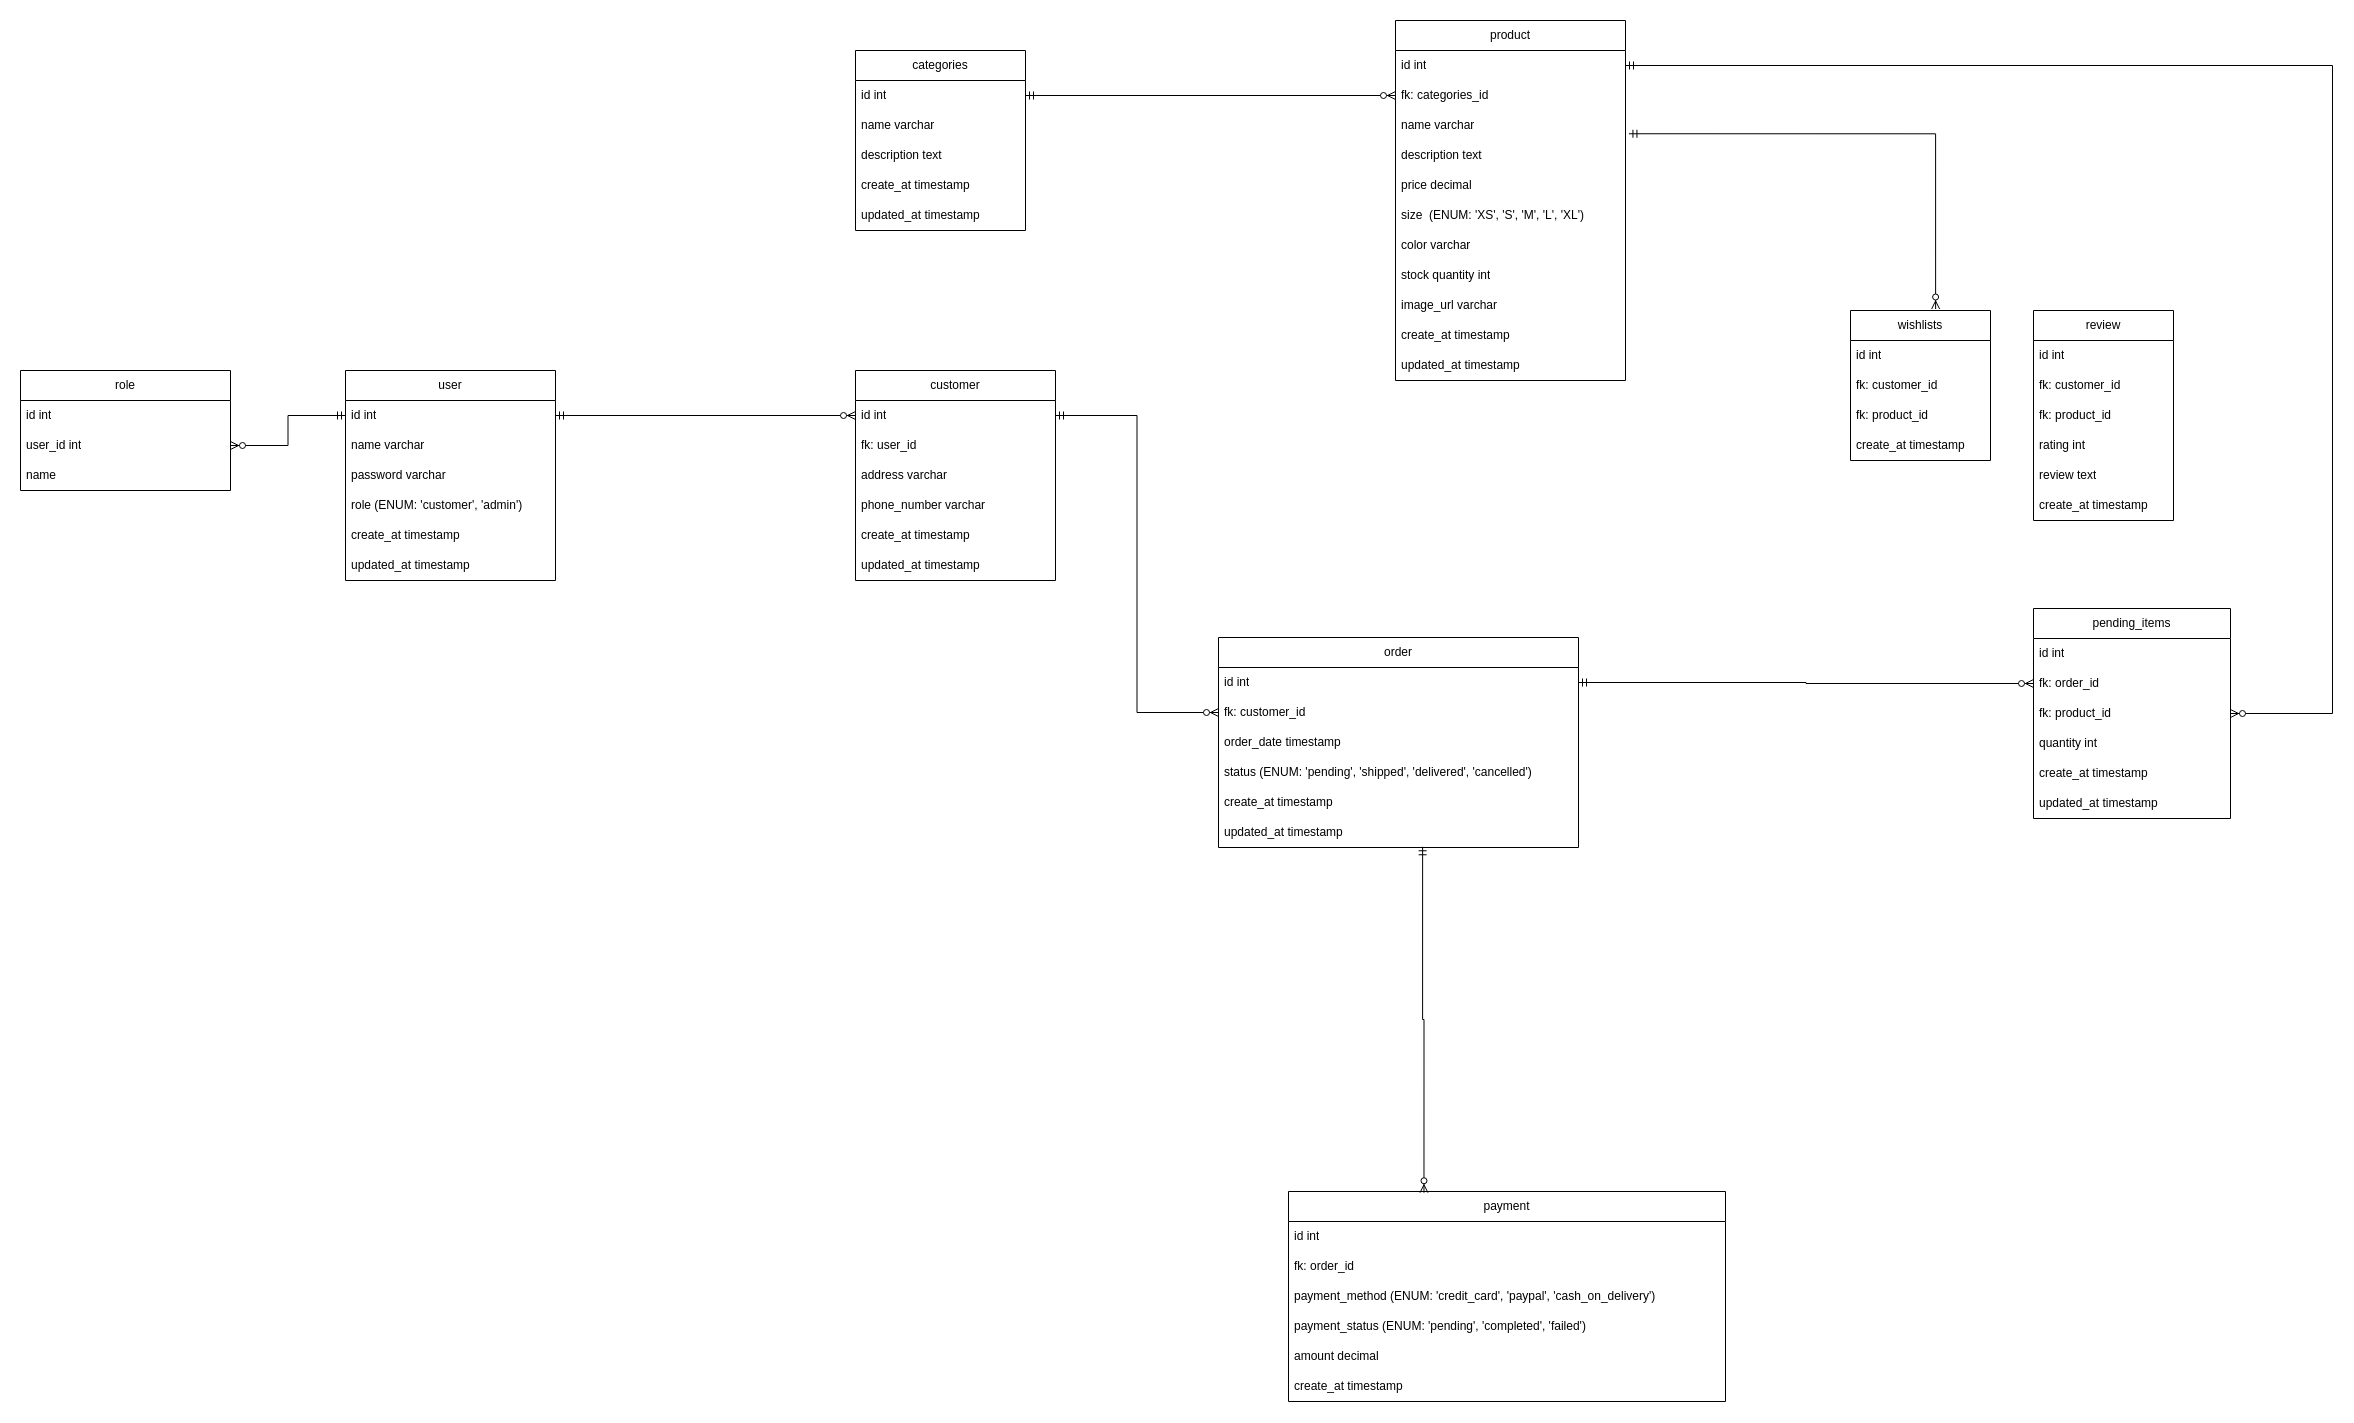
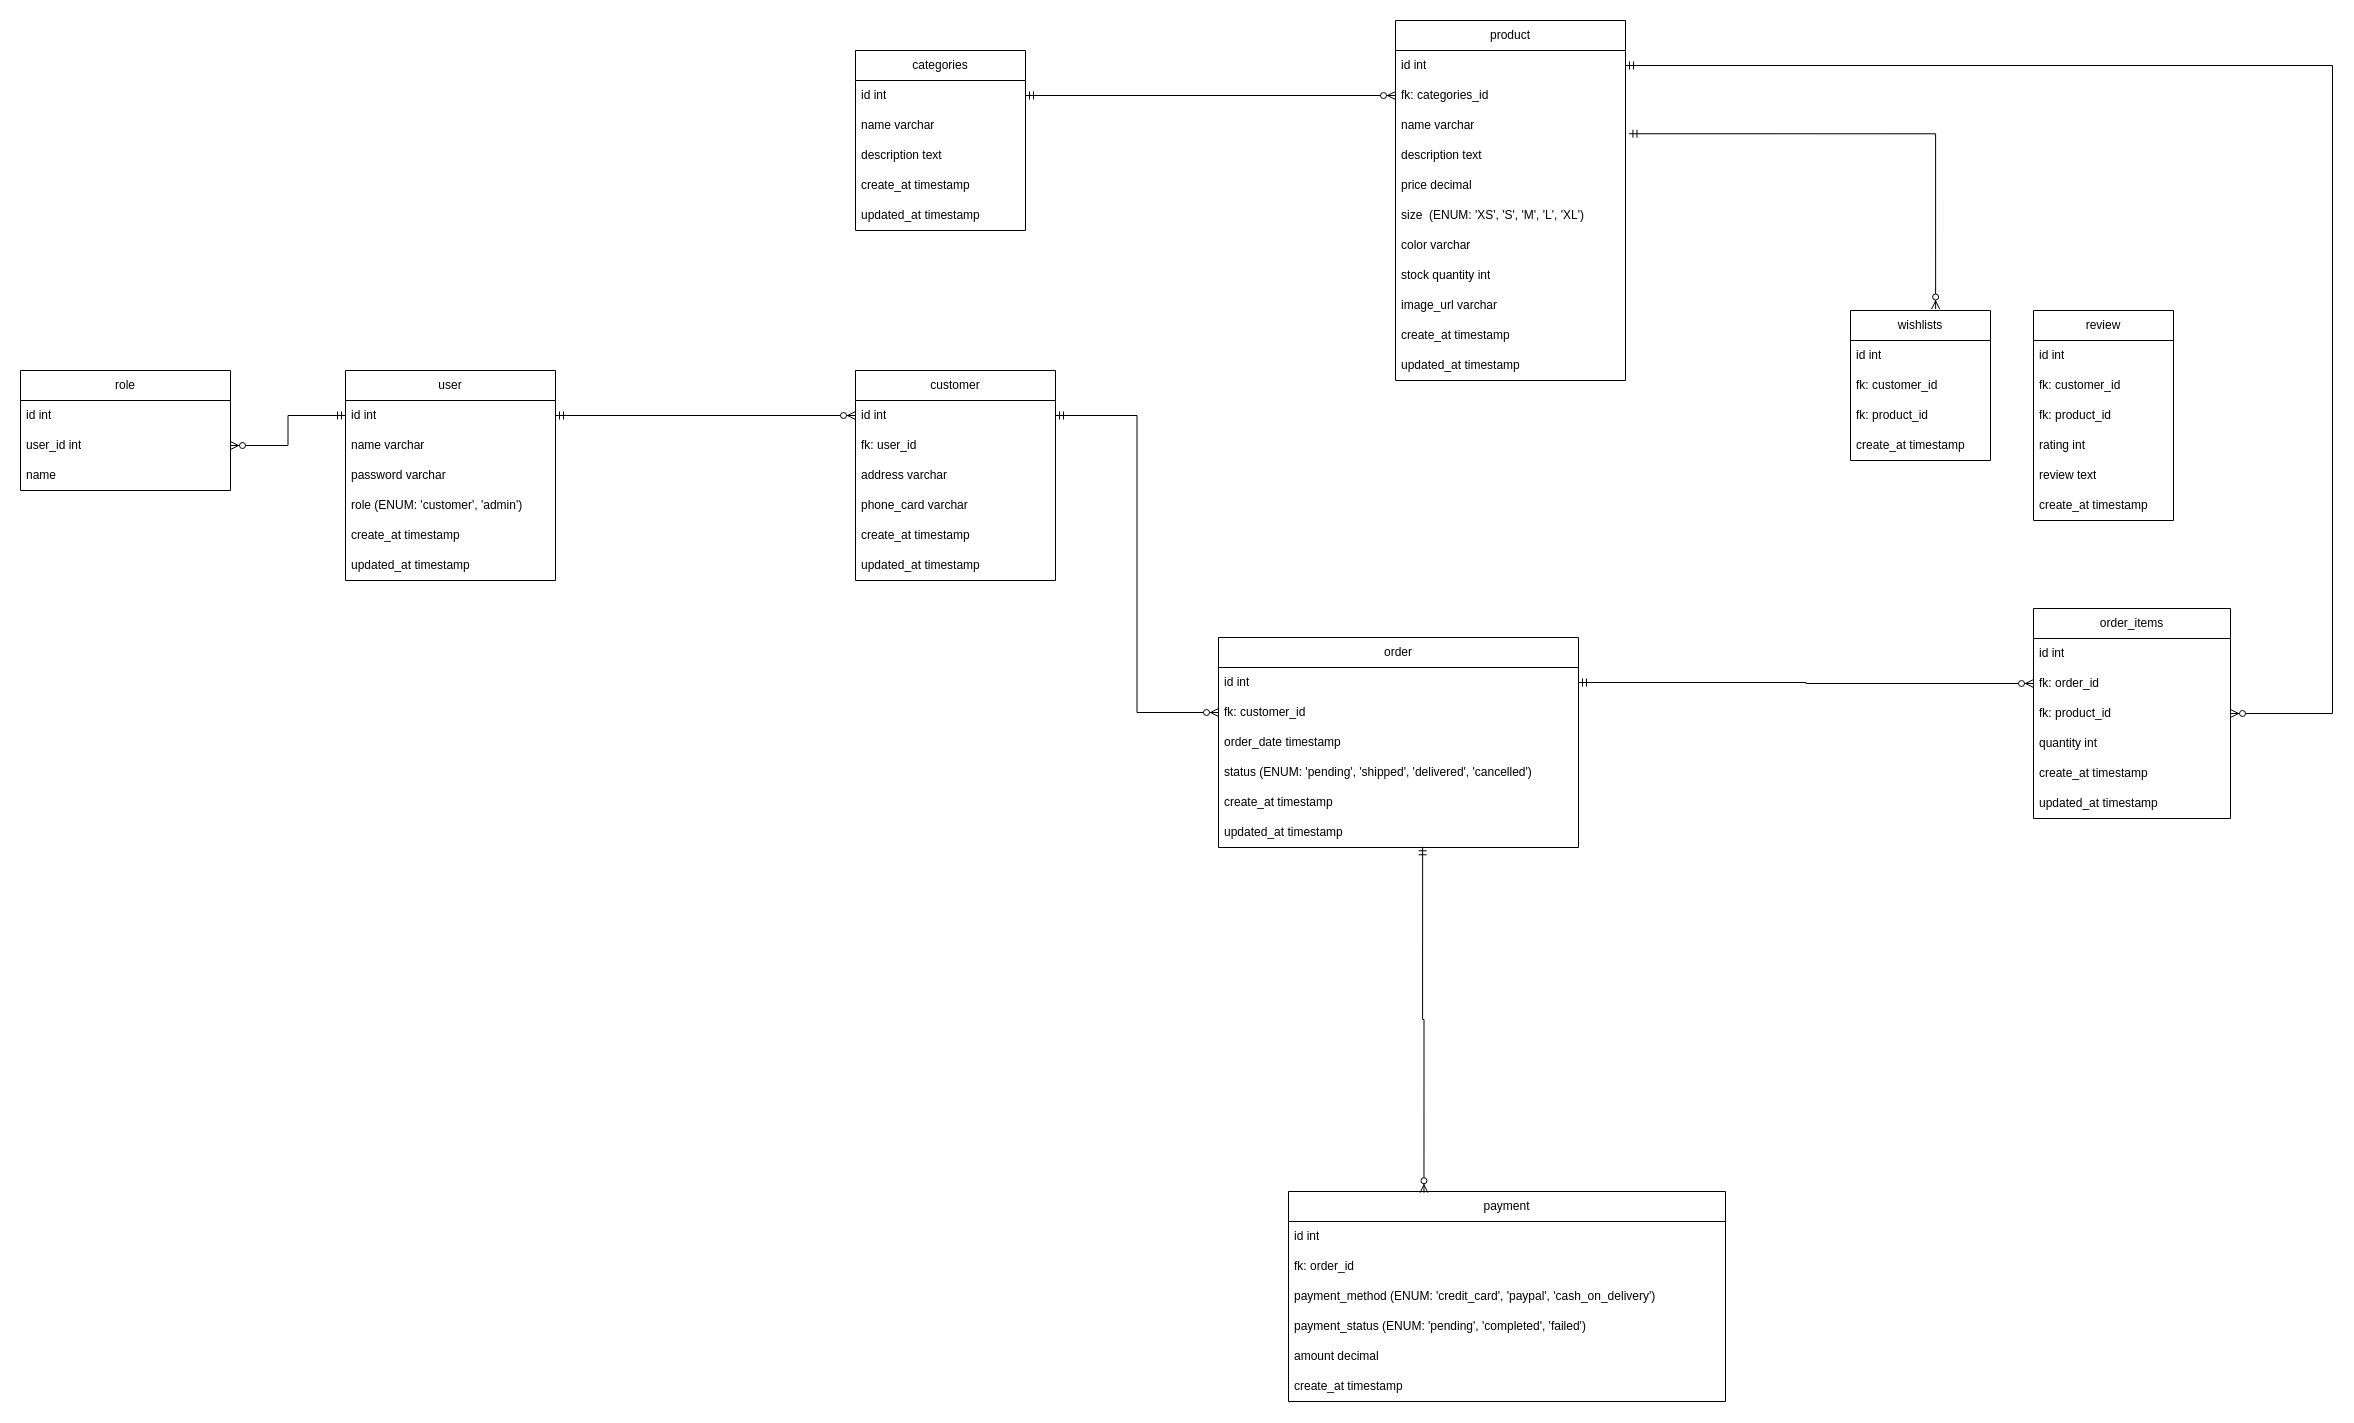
node "phone_number varchar": label "phone_number varchar" -> "phone_card varchar"
node "pending_items": label "pending_items" -> "order_items"
